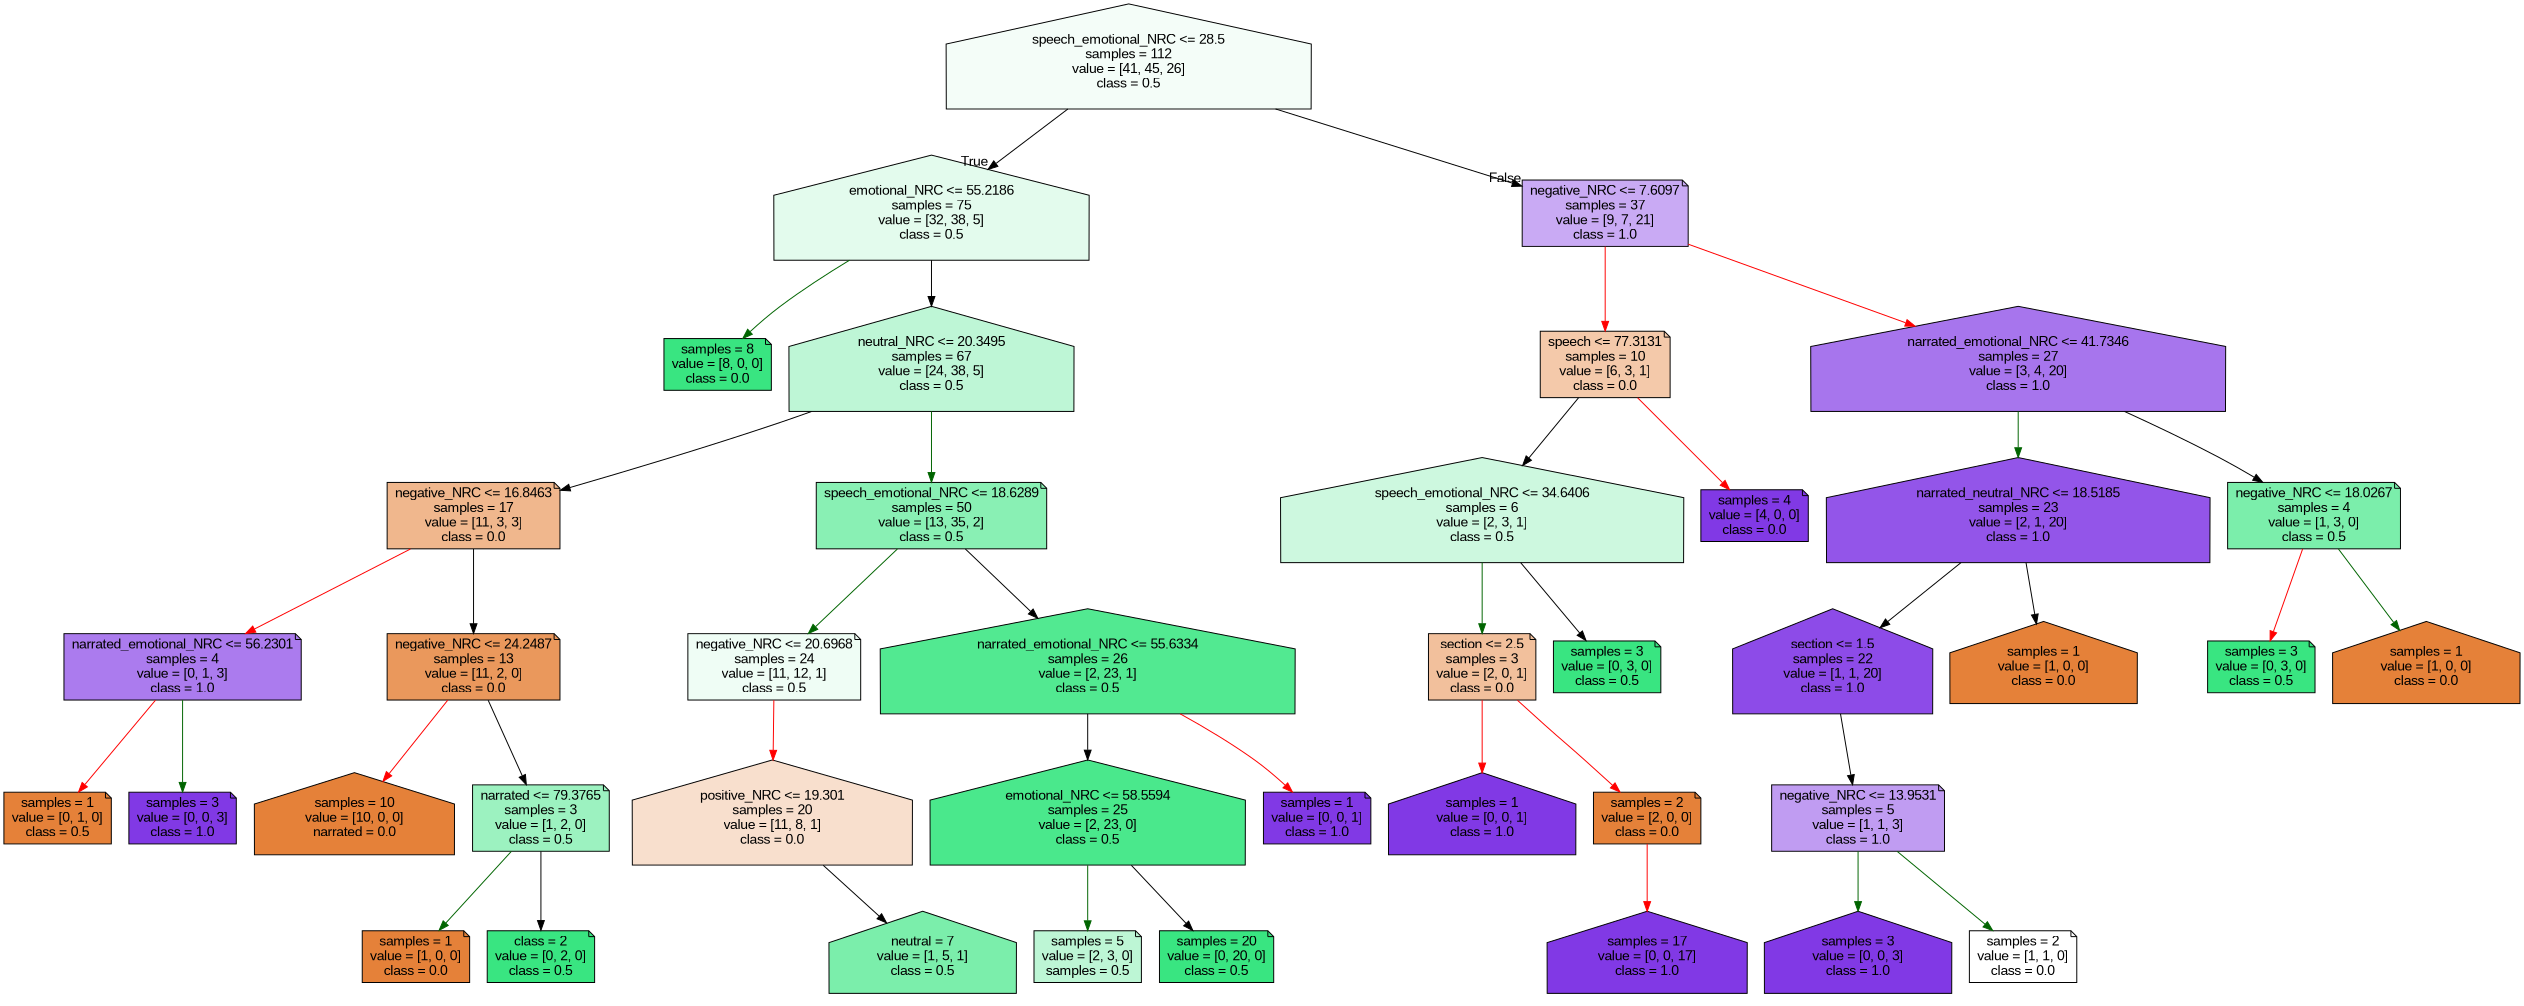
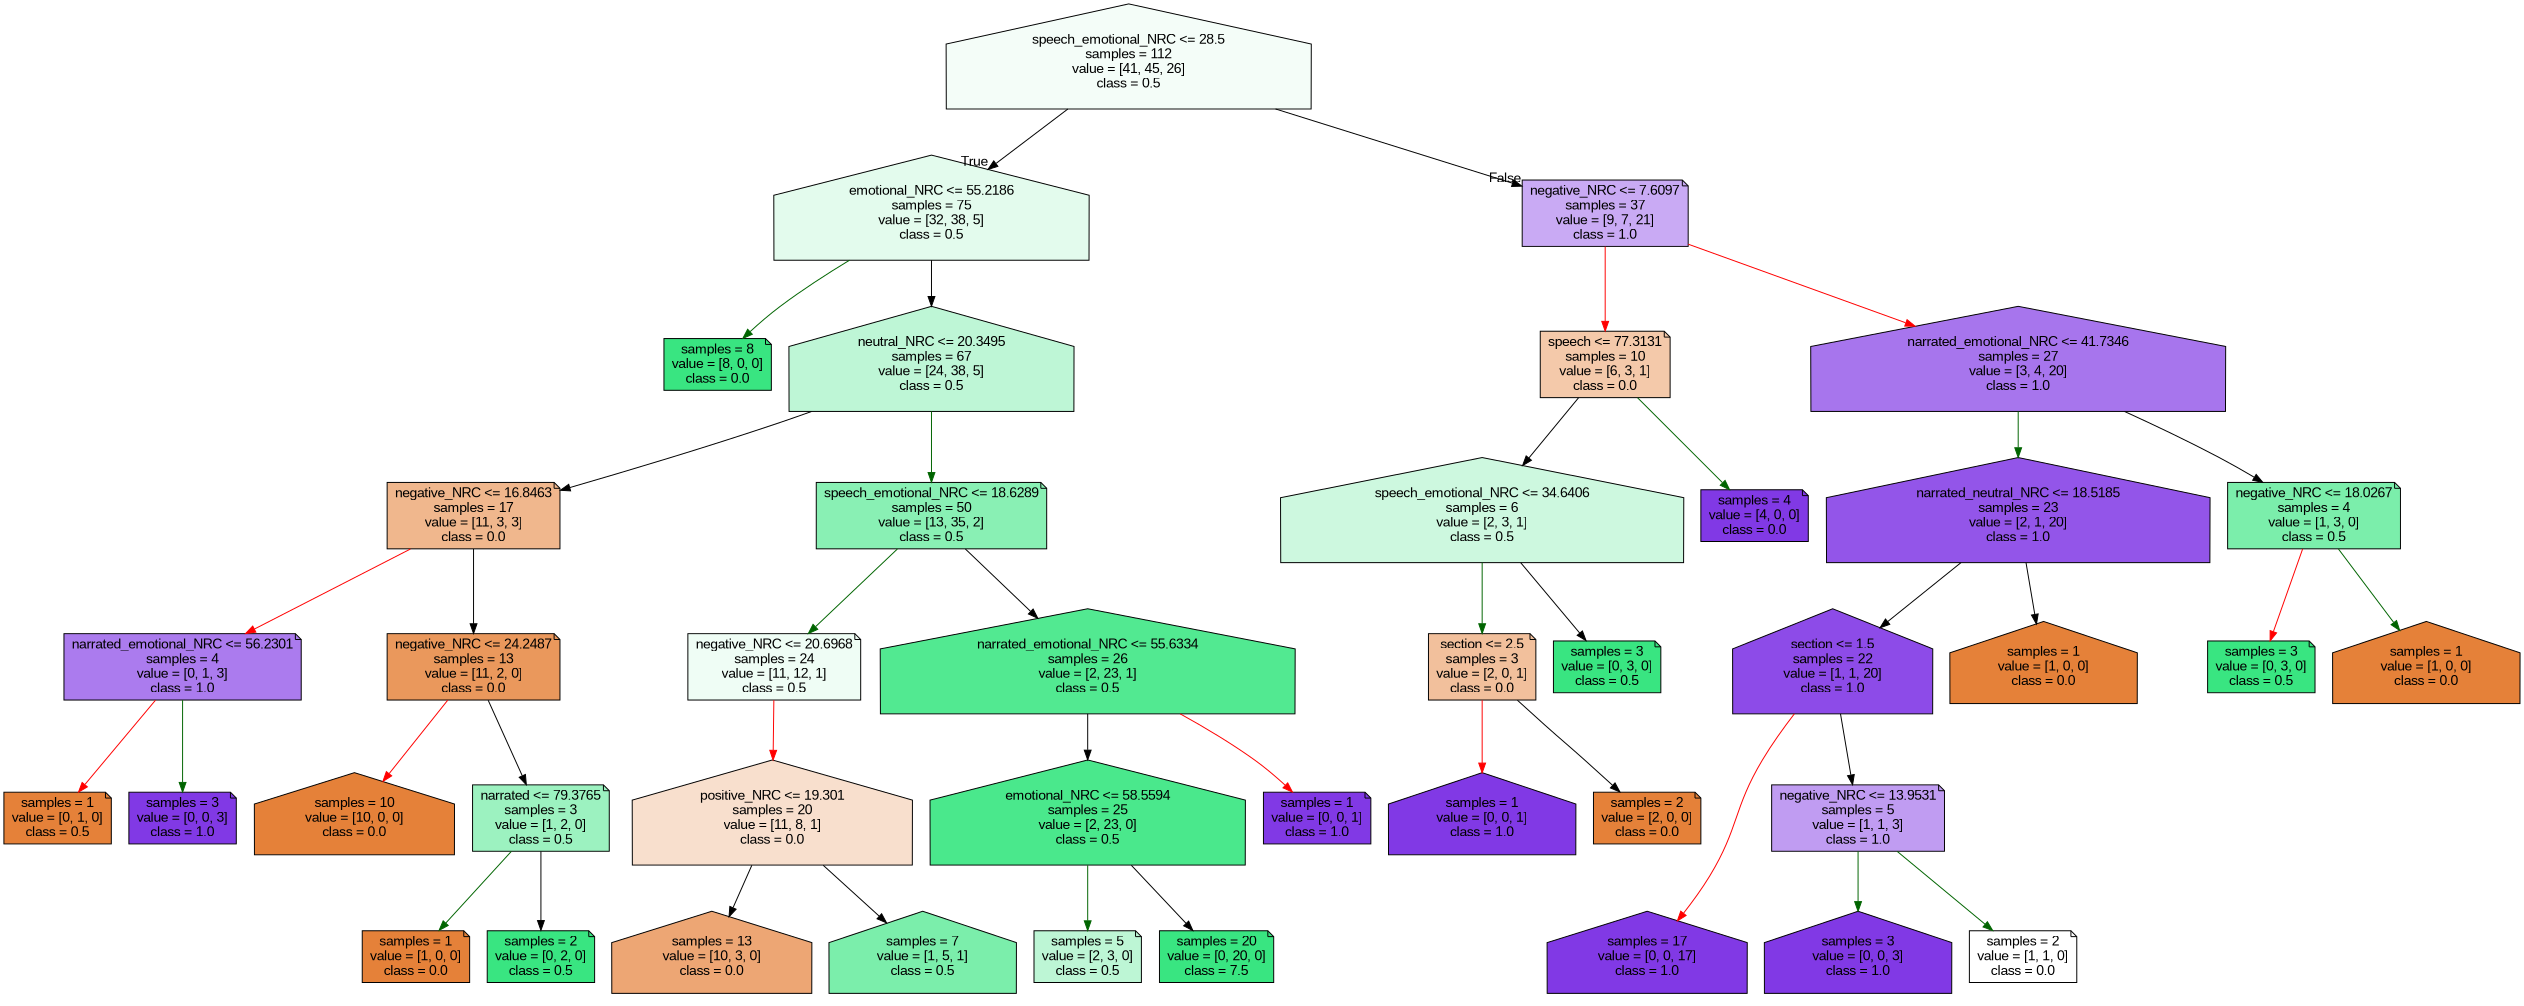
edge "speech <= 77.3131 samples = 10 value = [6, 3, 1] class = 0.0" -> "samples = 4 value = [4, 0, 0] class = 0.0": color red -> darkgreen
edge "section <= 2.5 samples = 3 value = [2, 0, 1] class = 0.0" -> "samples = 2 value = [2, 0, 0] class = 0.0": color red -> black
node "samples = 10 value = [10, 0, 0] narrated = 0.0": label "samples = 10 value = [10, 0, 0] narrated = 0.0" -> "samples = 10 value = [10, 0, 0] class = 0.0"
edge "samples = 2 value = [2, 0, 0] class = 0.0" -> "samples = 17 value = [0, 0, 17] class = 1.0": now "section <= 1.5 samples = 22 value = [1, 1, 20] class = 1.0" -> "samples = 17 value = [0, 0, 17] class = 1.0"
node "class = 2 value = [0, 2, 0] class = 0.5": label "class = 2 value = [0, 2, 0] class = 0.5" -> "samples = 2 value = [0, 2, 0] class = 0.5"
node "samples = 13 value = [10, 3, 0] class = 0.0": added
node "neutral = 7 value = [1, 5, 1] class = 0.5": label "neutral = 7 value = [1, 5, 1] class = 0.5" -> "samples = 7 value = [1, 5, 1] class = 0.5"
node "samples = 5 value = [2, 3, 0] samples = 0.5": label "samples = 5 value = [2, 3, 0] samples = 0.5" -> "samples = 5 value = [2, 3, 0] class = 0.5"
node "samples = 20 value = [0, 20, 0] class = 0.5": label "samples = 20 value = [0, 20, 0] class = 0.5" -> "samples = 20 value = [0, 20, 0] class = 7.5"
